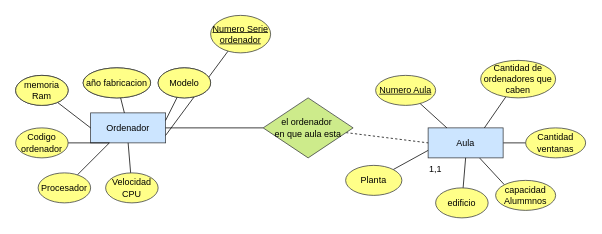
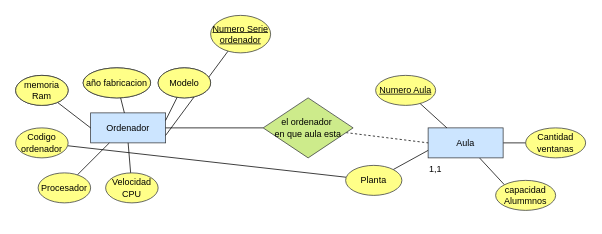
node "Cantidad de ordenadores que caben": removed
edge "Cantidad de ordenadores que caben" -- "Aula": removed
edge "Ordenador" -- "Codigo ordenador": now "Planta" -- "Codigo ordenador"
edge "Aula" -- "edificio": removed
node "edificio": removed
